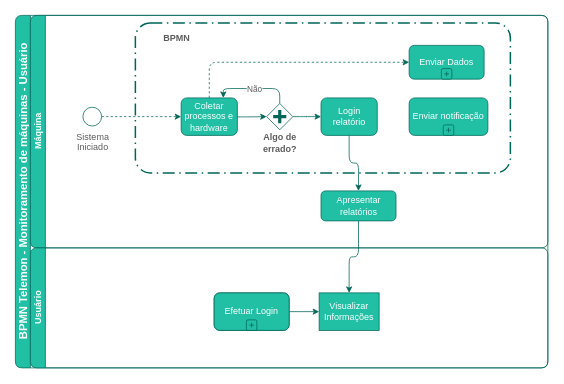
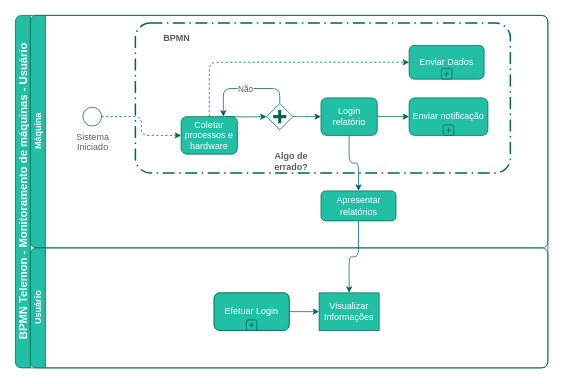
node "Coletar processos e hardware": moved (209, 117) -> (209, 135)
edge "Login relatório" -> "Enviar notificação": added
node "Algo de errado?": moved (280, 143) -> (291, 162)
